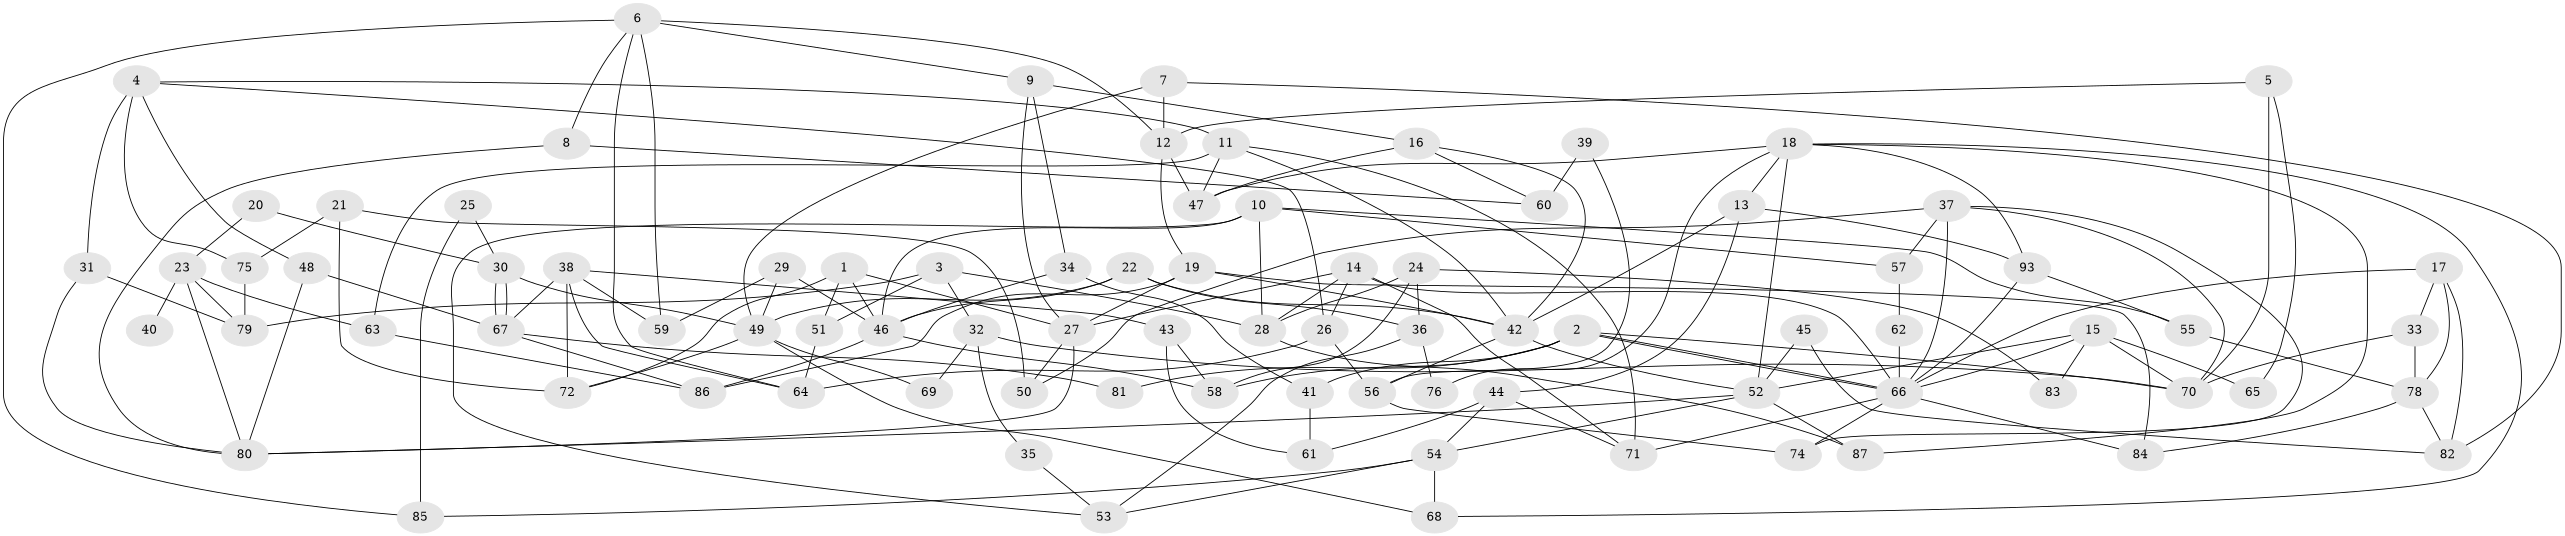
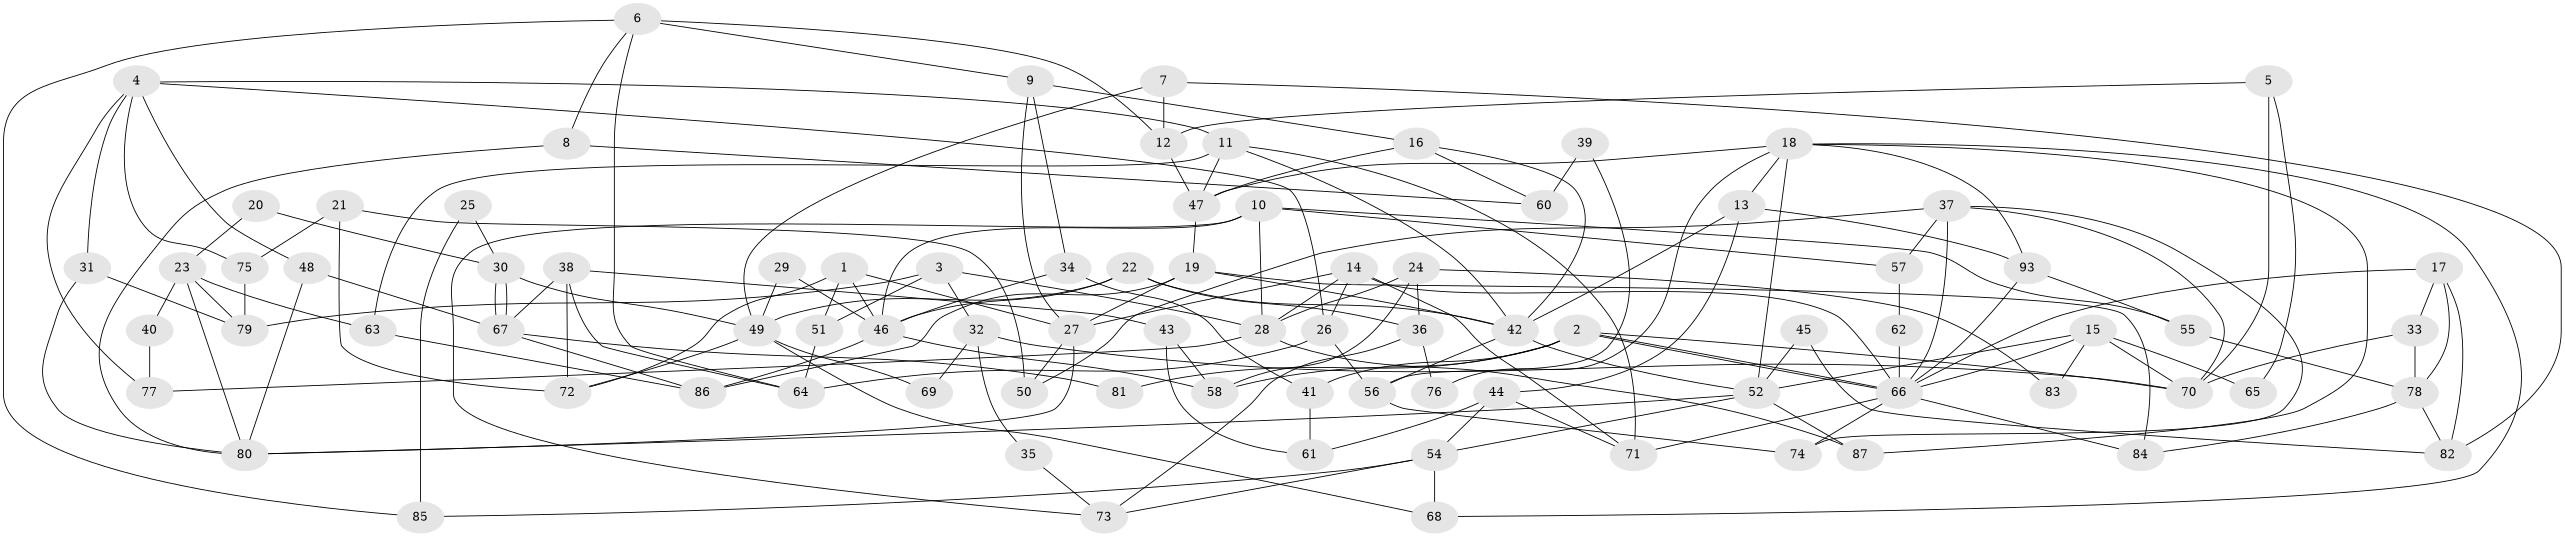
edge "12" -- "19": now "47" -- "19"
node "59": removed
node "77": added
node "53": label "53" -> "73"
